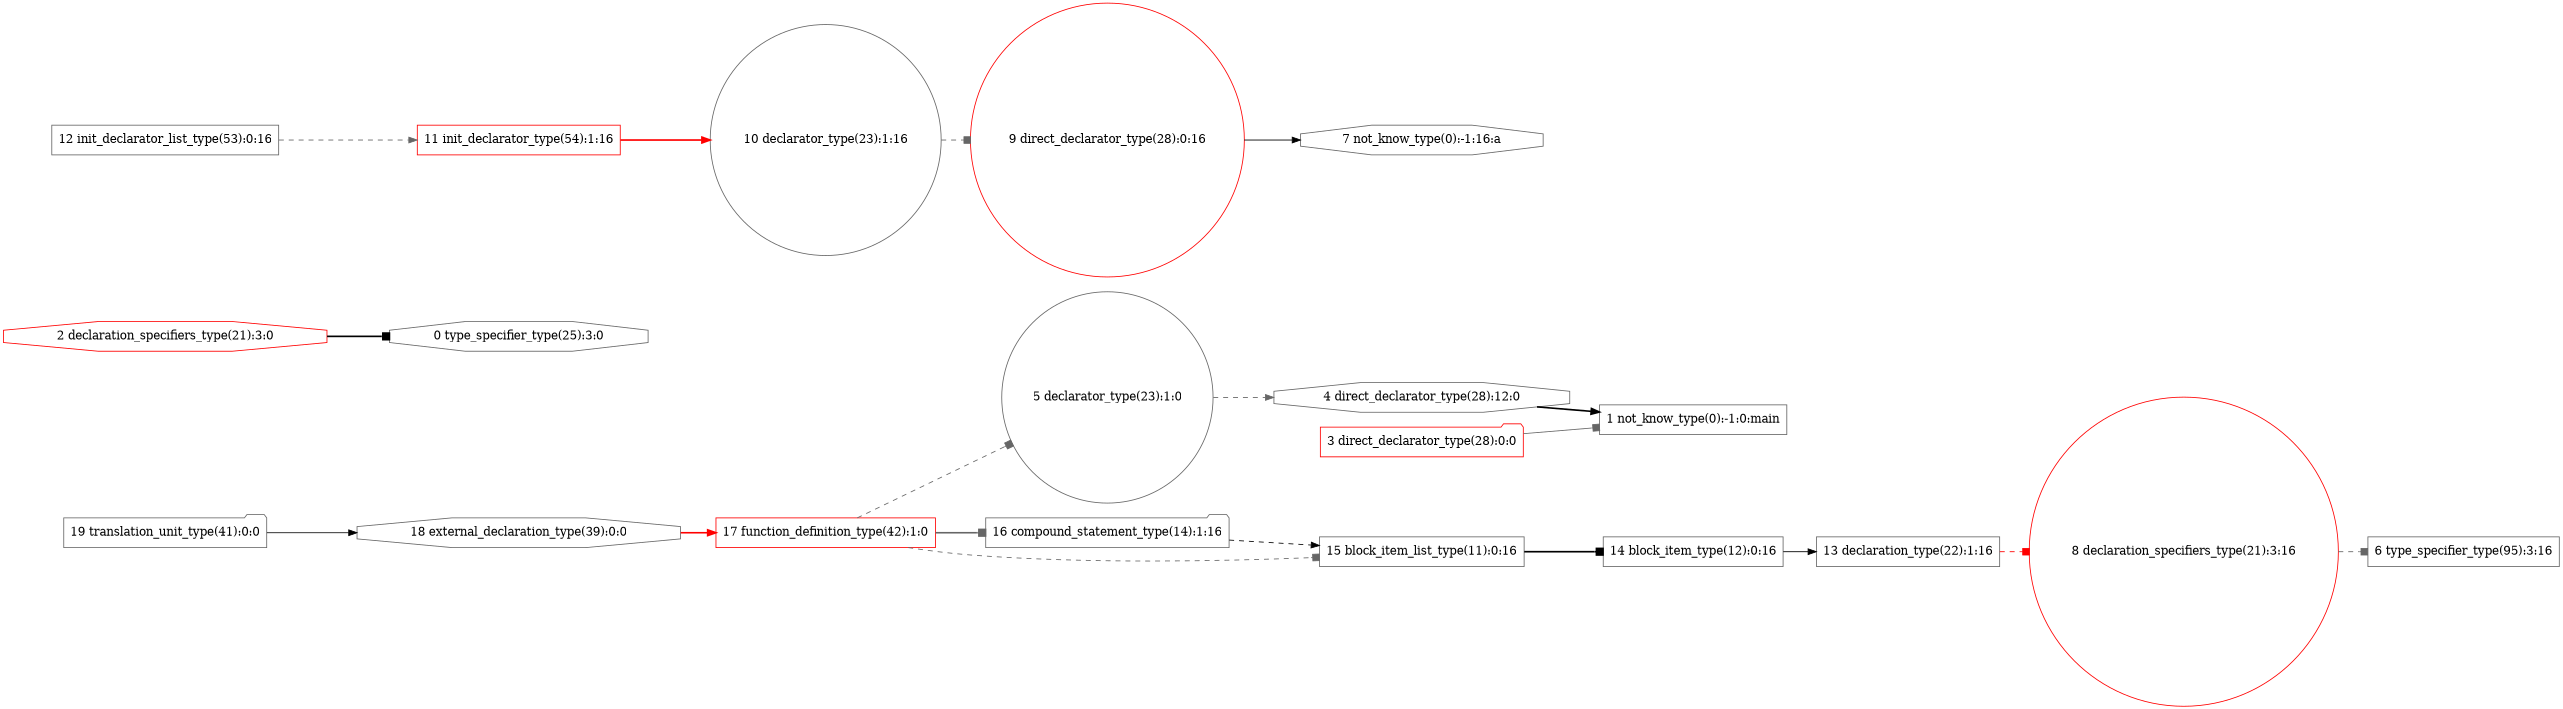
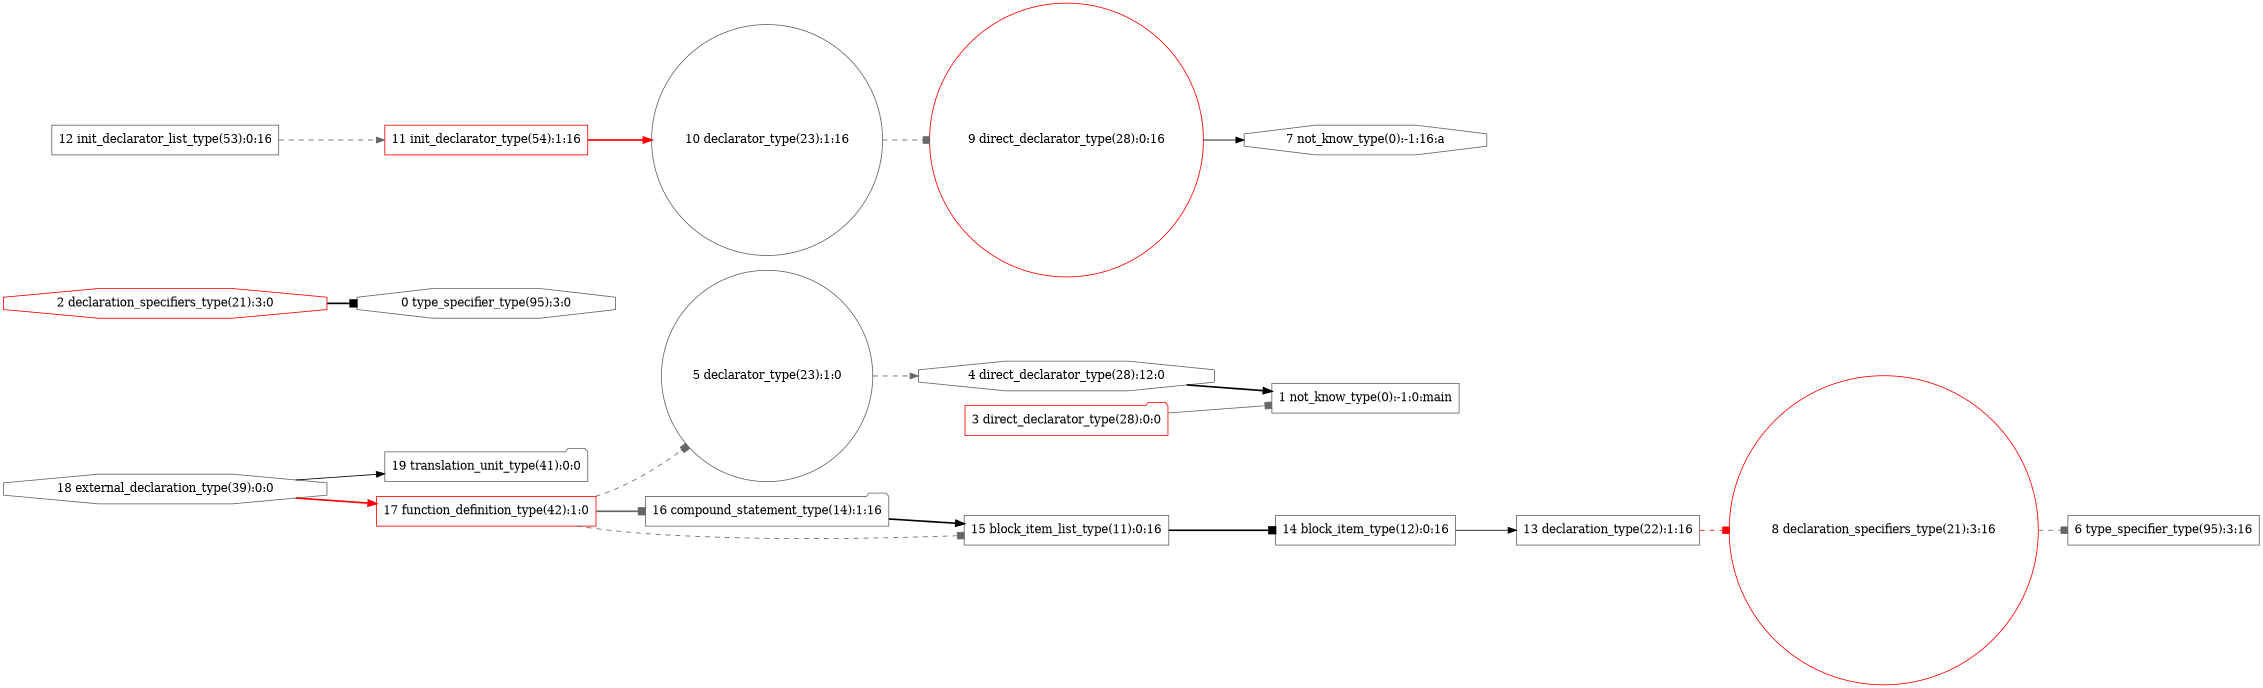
node "0 type_specifier_type(25):3:0": label "0 type_specifier_type(25):3:0" -> "0 type_specifier_type(95):3:0"
edge "19 translation_unit_type(41):0:0" -> "18 external_declaration_type(39):0:0": reversed
edge "16 compound_statement_type(14):1:16" -> "15 block_item_list_type(11):0:16": style dashed -> bold
